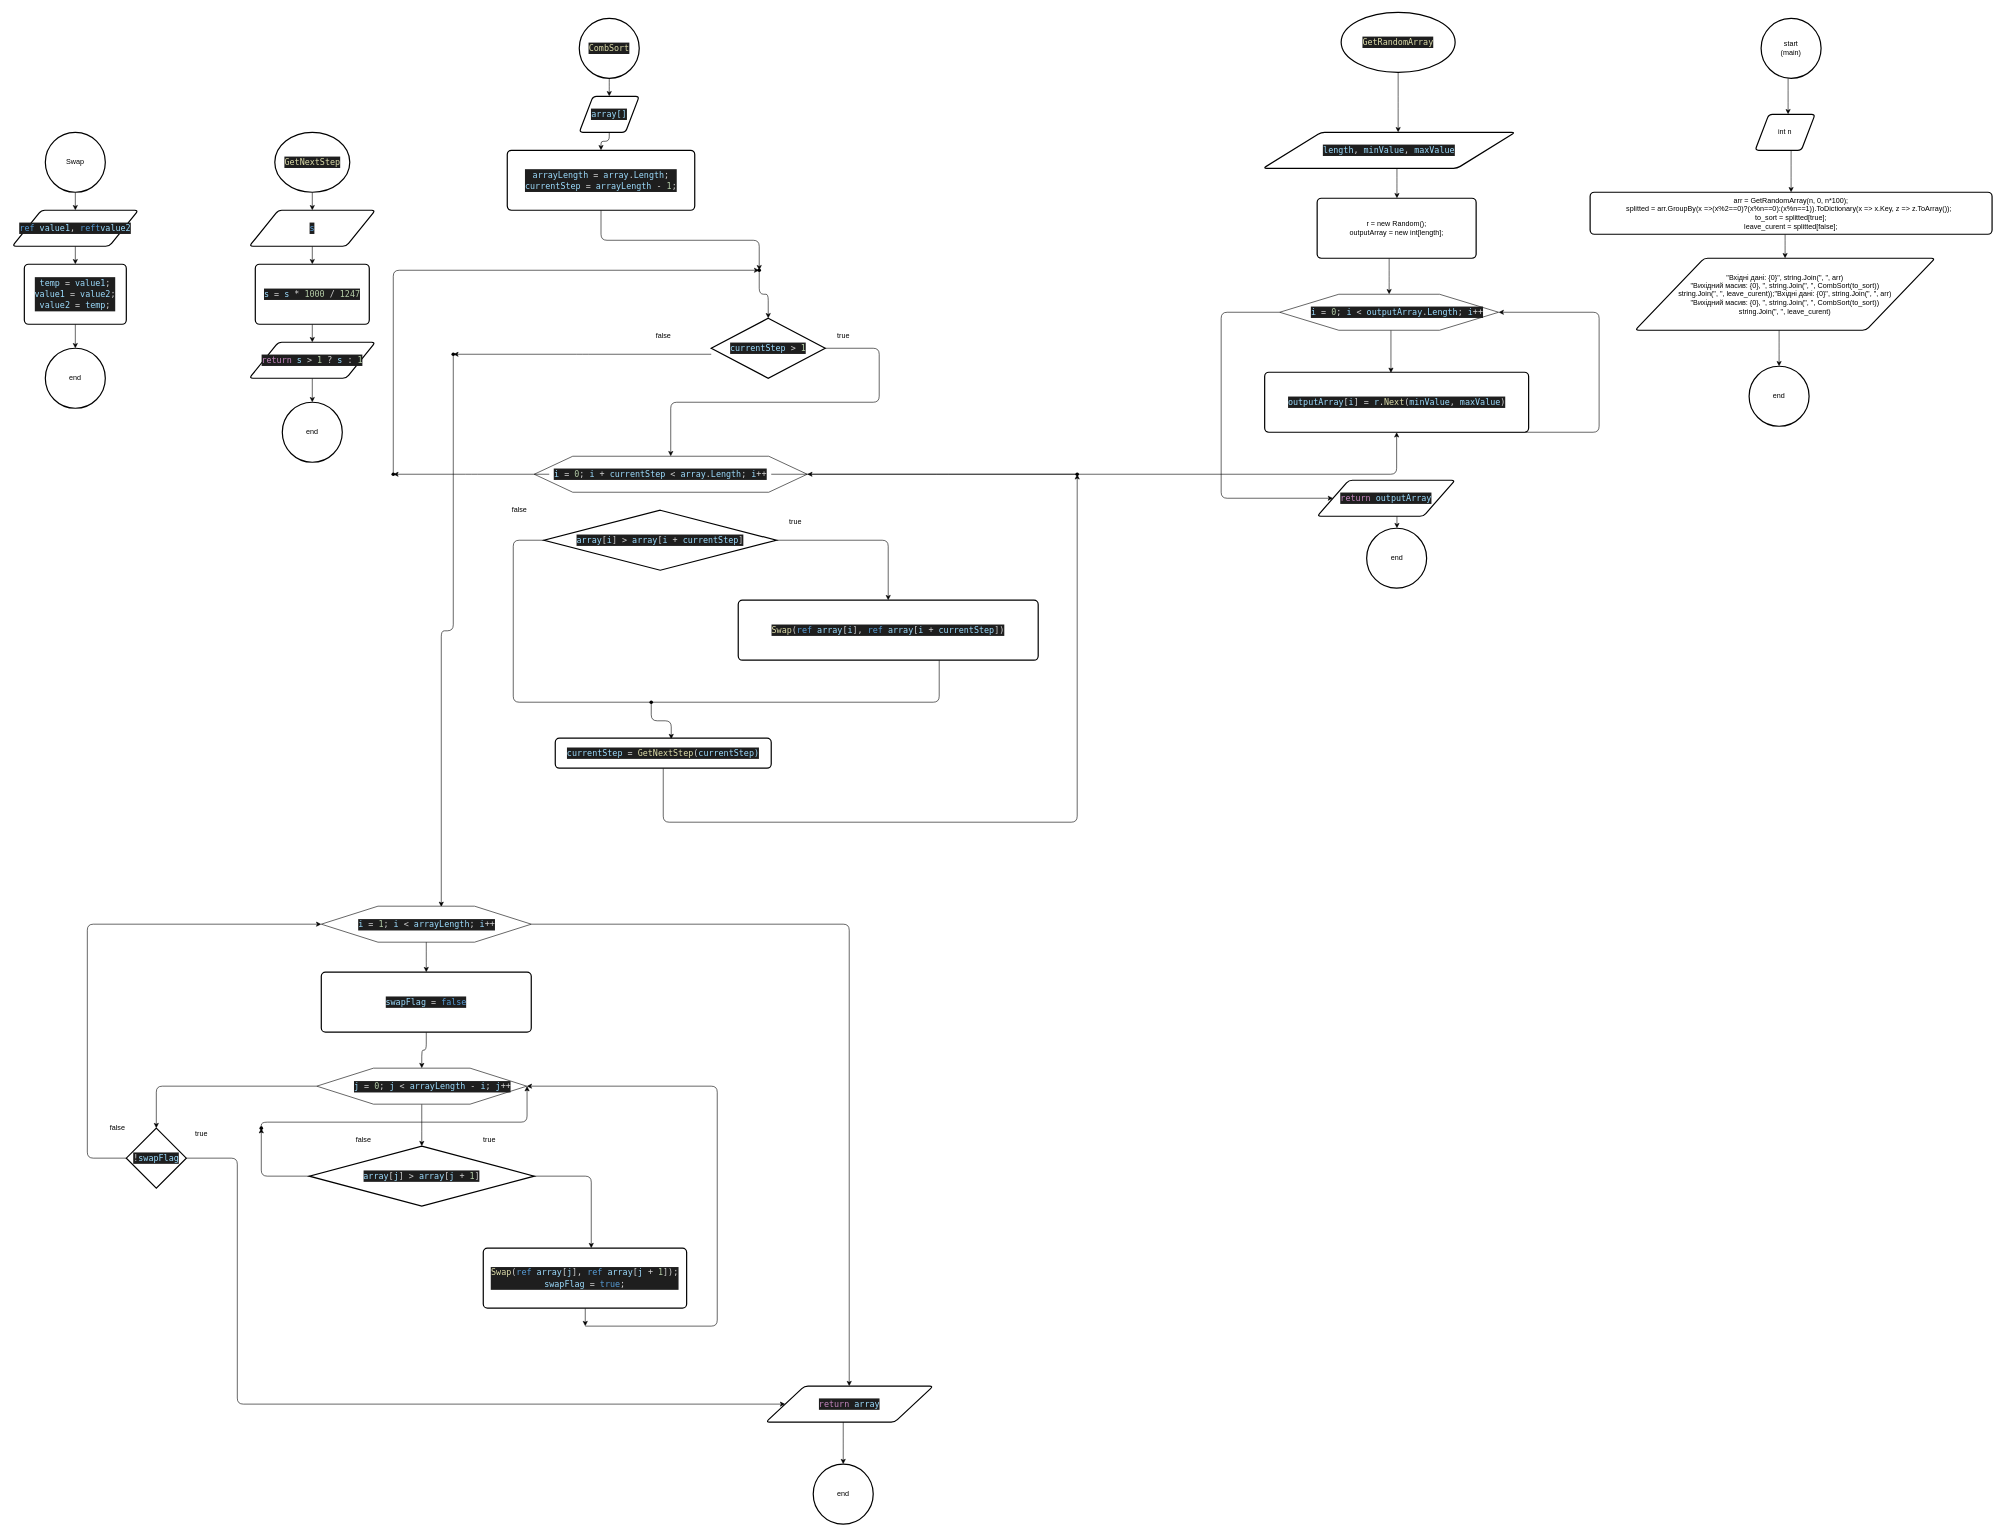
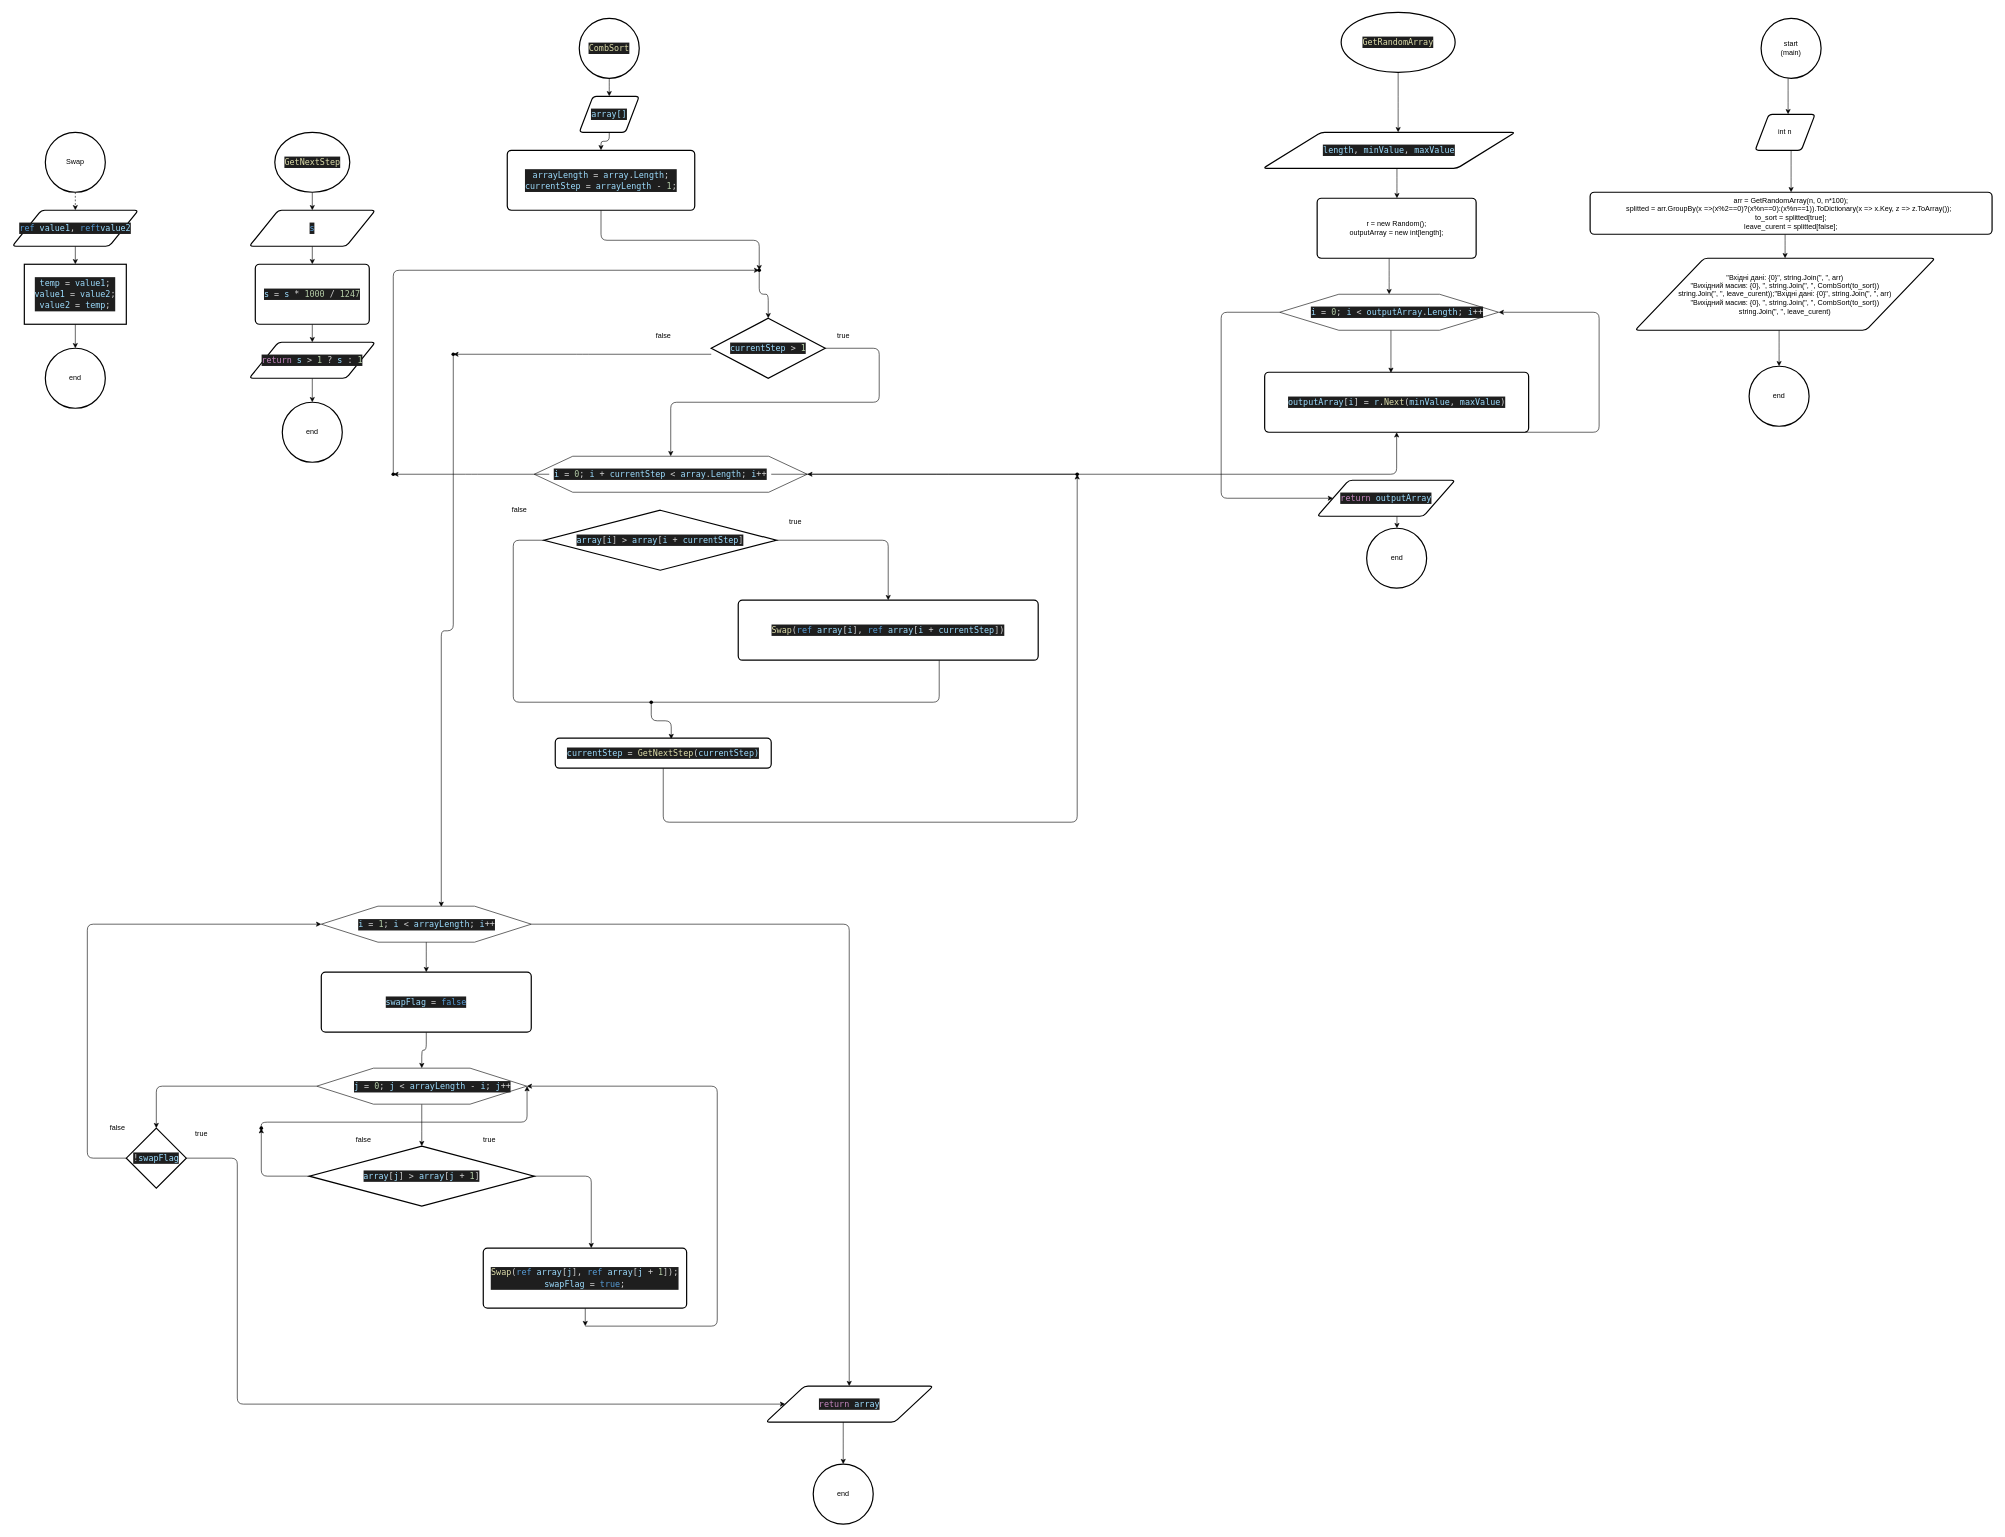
edge "Swap" -> "ref value1, reftvalue2": style solid -> dashed
node "temp = value1; value1 = value2; value2 = temp;": shape rounded rectangle -> rectangle
